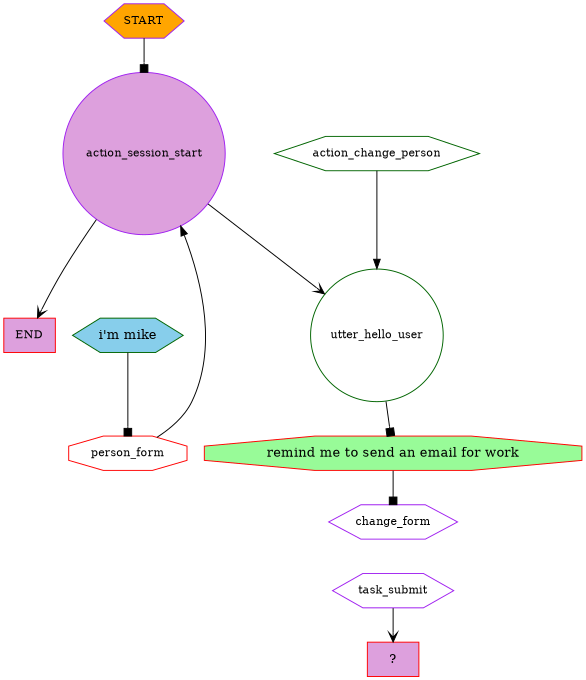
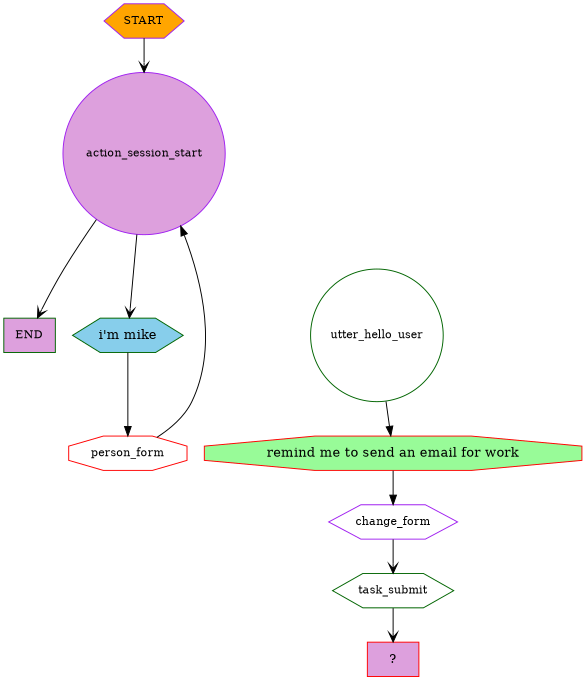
edge "START" -> "action_session_start": arrowhead box -> vee
node "action_change_person": removed
edge "action_session_start" -> "utter_hello_user": now "action_session_start" -> "i'm mike"
node "END": color red -> darkgreen
edge "i'm mike" -> "person_form": arrowhead box -> normal
edge "utter_hello_user" -> "remind me to send an email for work": arrowhead box -> normal
edge "remind me to send an email for work" -> "change_form": arrowhead box -> normal
edge "change_form" -> "task_submit": added
node "task_submit": color purple -> darkgreen
